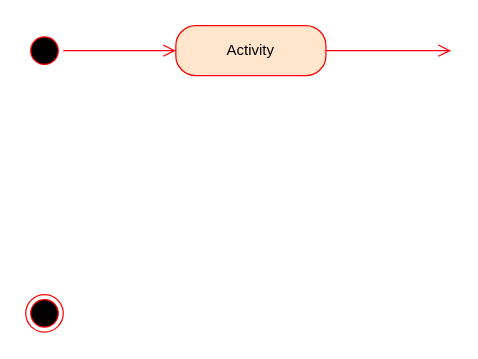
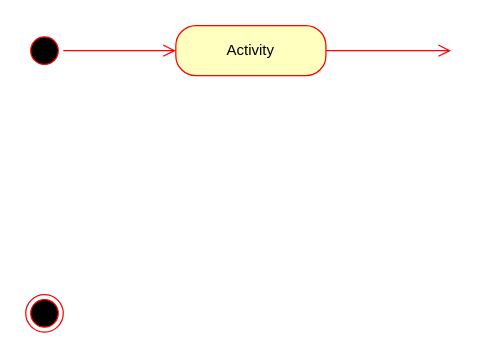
node "Activity": fillcolor #ffe6cc -> #ffffc0
